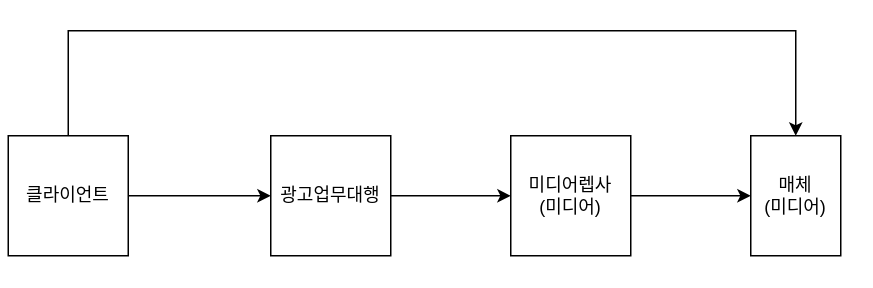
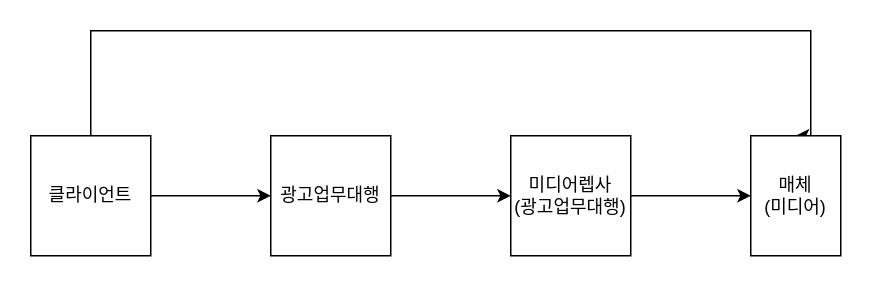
node "클라이언트": moved (68, 196) -> (91, 196)
node "미디어렙사 (미디어)": label "미디어렙사 (미디어)" -> "미디어렙사 (광고업무대행)"
